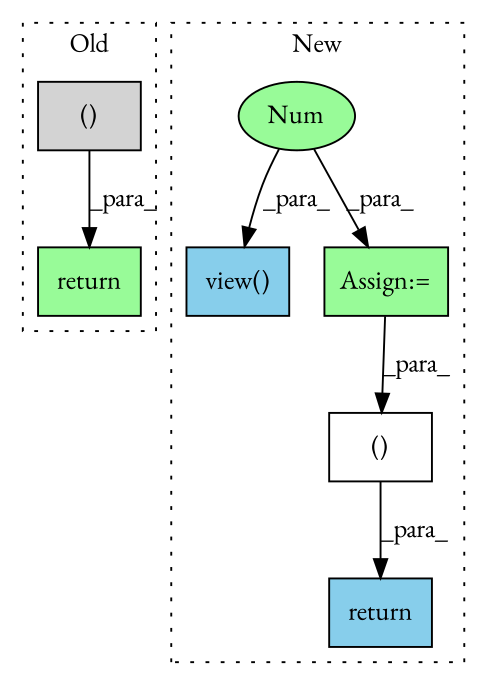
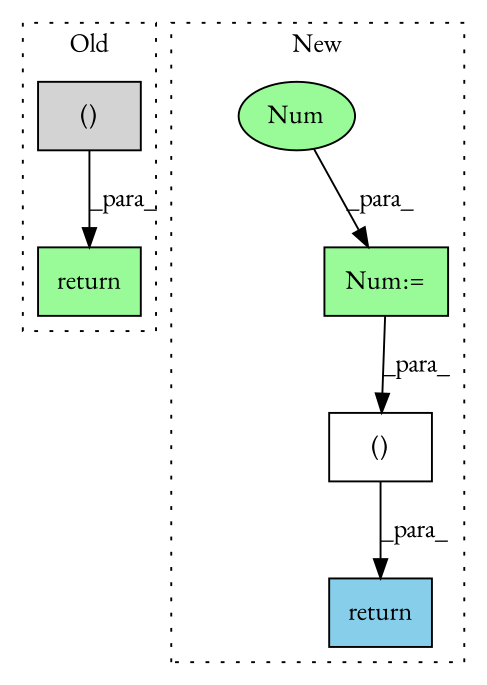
node "view()": removed
node "Assign:=": label "Assign:=" -> "Num:="
